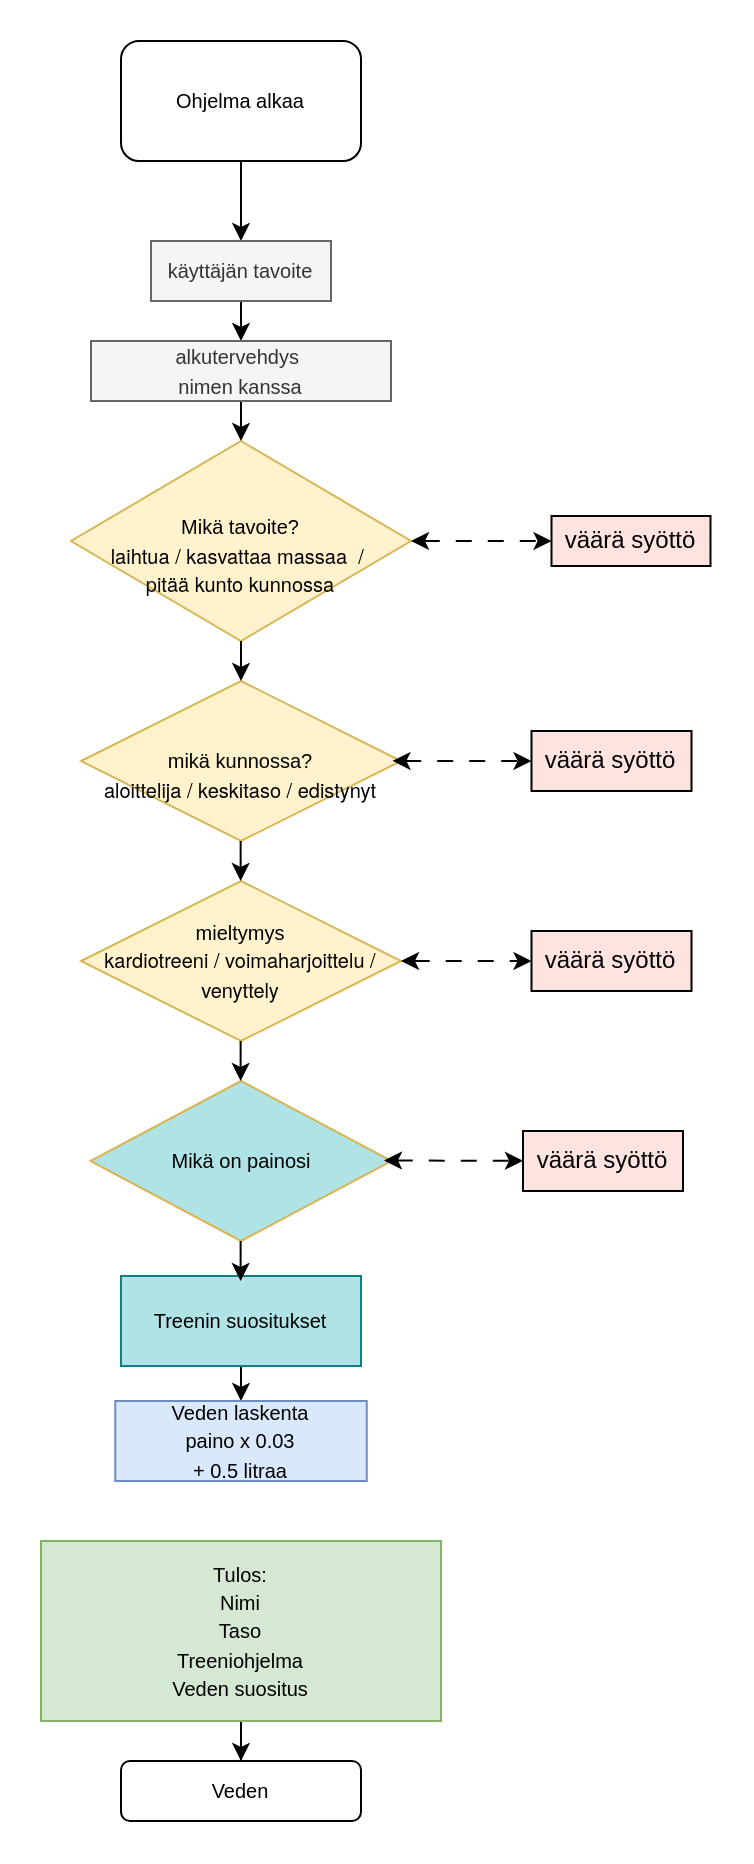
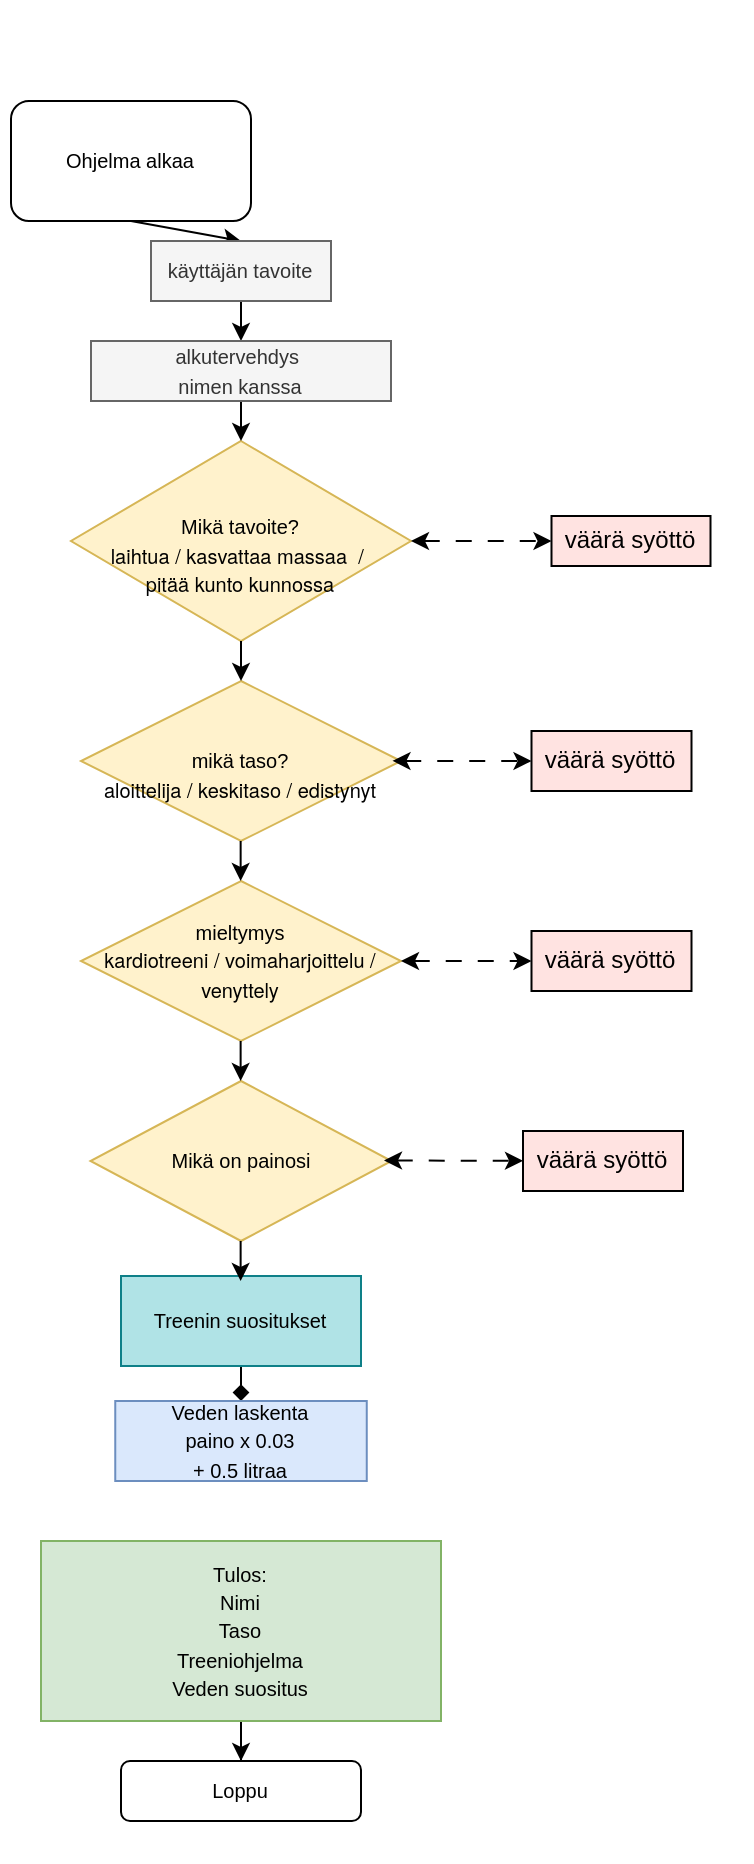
node "Ohjelma alkaa": moved (241, 101) -> (131, 161)
node "mikä kunnossa? aloittelija / keskitaso / edistynyt": label "mikä kunnossa? aloittelija / keskitaso / edistynyt" -> "mikä taso? aloittelija / keskitaso / edistynyt"
node "Mikä on painosi": fillcolor #b0e3e6 -> #fff2cc
edge "Treenin suositukset" -> "Veden laskenta paino x 0.03 + 0.5 litraa": arrowhead classic -> diamond
node "Veden": label "Veden" -> "Loppu"
